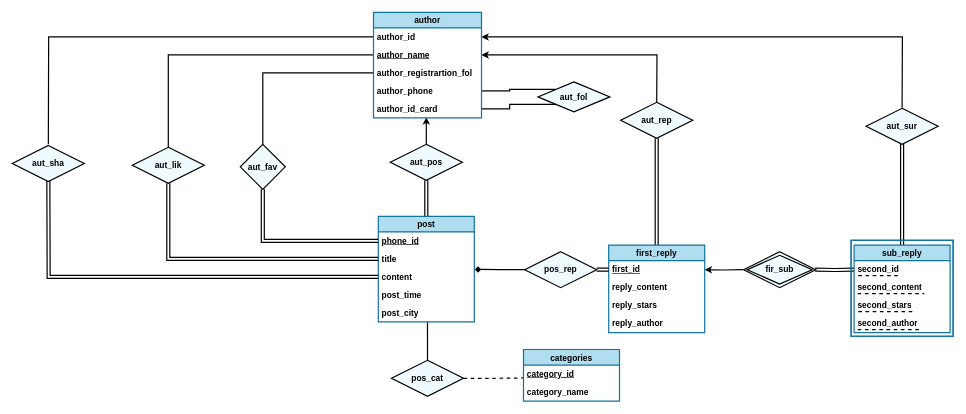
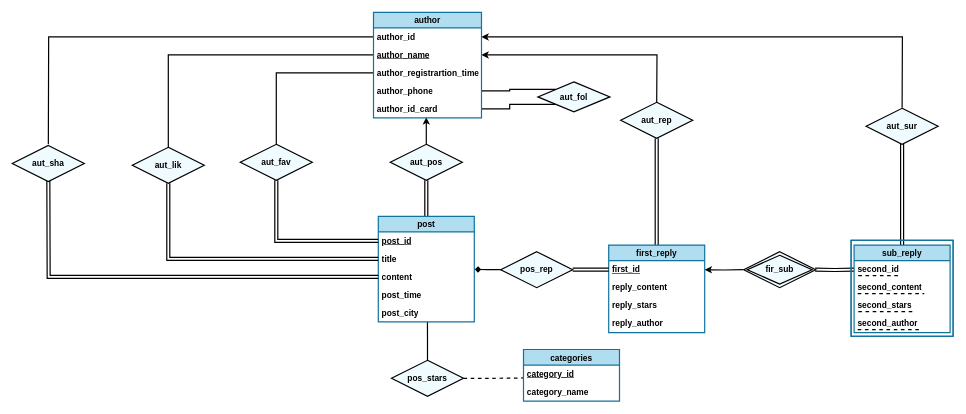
node "author_registrartion_fol": label "author_registrartion_fol" -> "author_registrartion_time"
node "aut_fav": size 45x45 -> 72x36
node "phone_id": label "phone_id" -> "post_id"
node "pos_rep": moved (561, 270) -> (537, 270)
node "pos_cat": label "pos_cat" -> "pos_stars"
